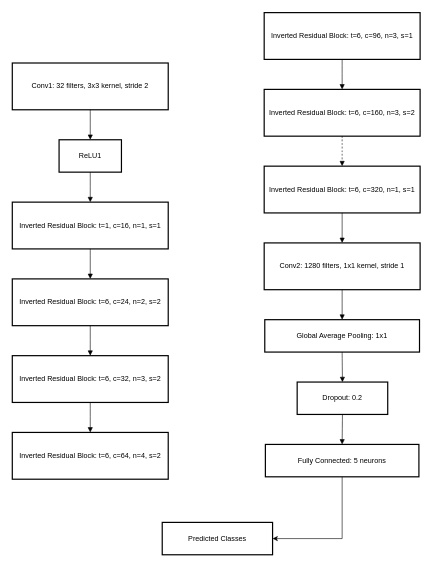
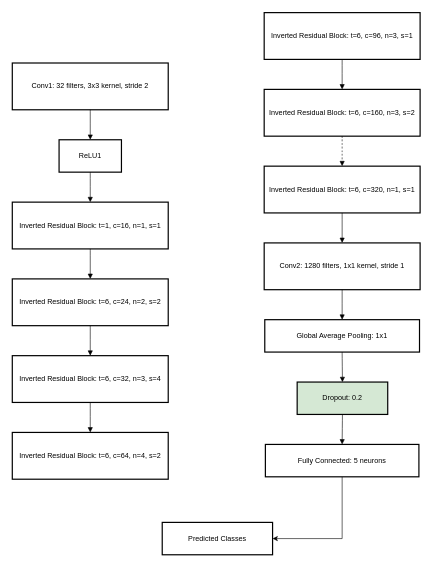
node "Inverted Residual Block: t=6, c=32, n=3, s=2": label "Inverted Residual Block: t=6, c=32, n=3, s=2" -> "Inverted Residual Block: t=6, c=32, n=3, s=4"
node "Dropout: 0.2": fillcolor #ffffff -> #d5e8d4
